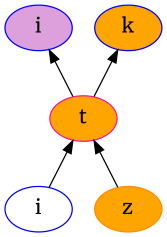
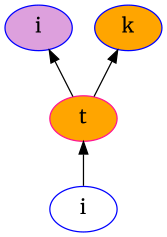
node "z": removed
